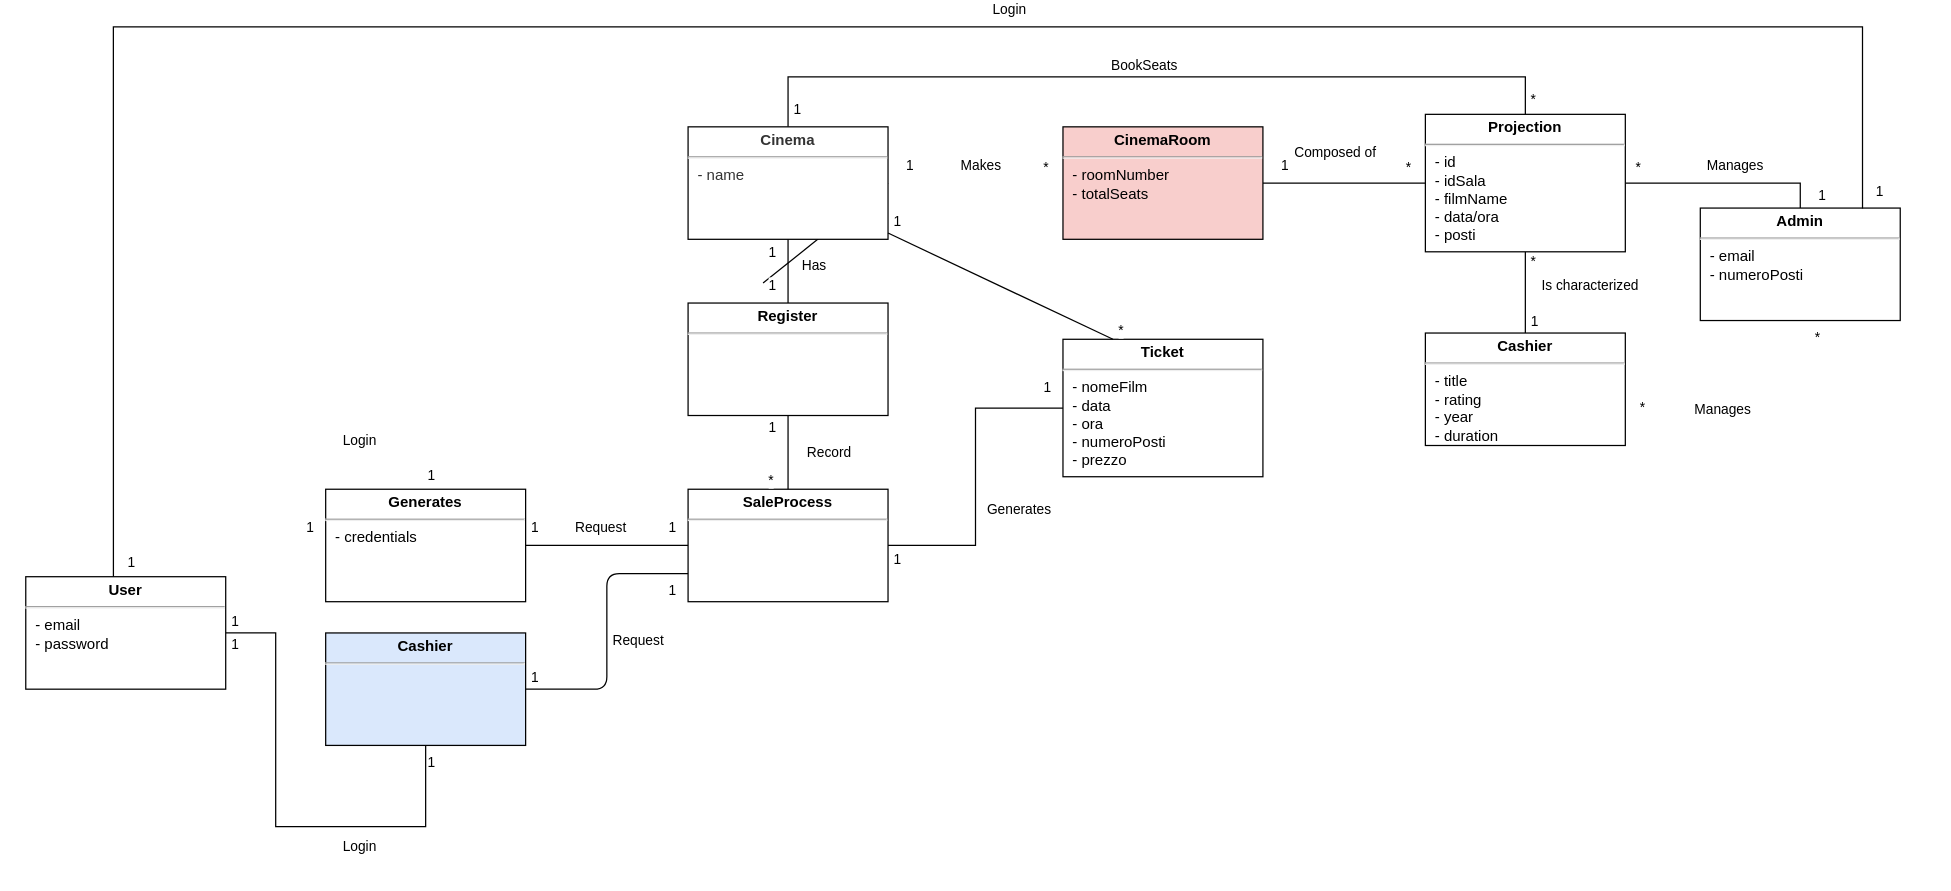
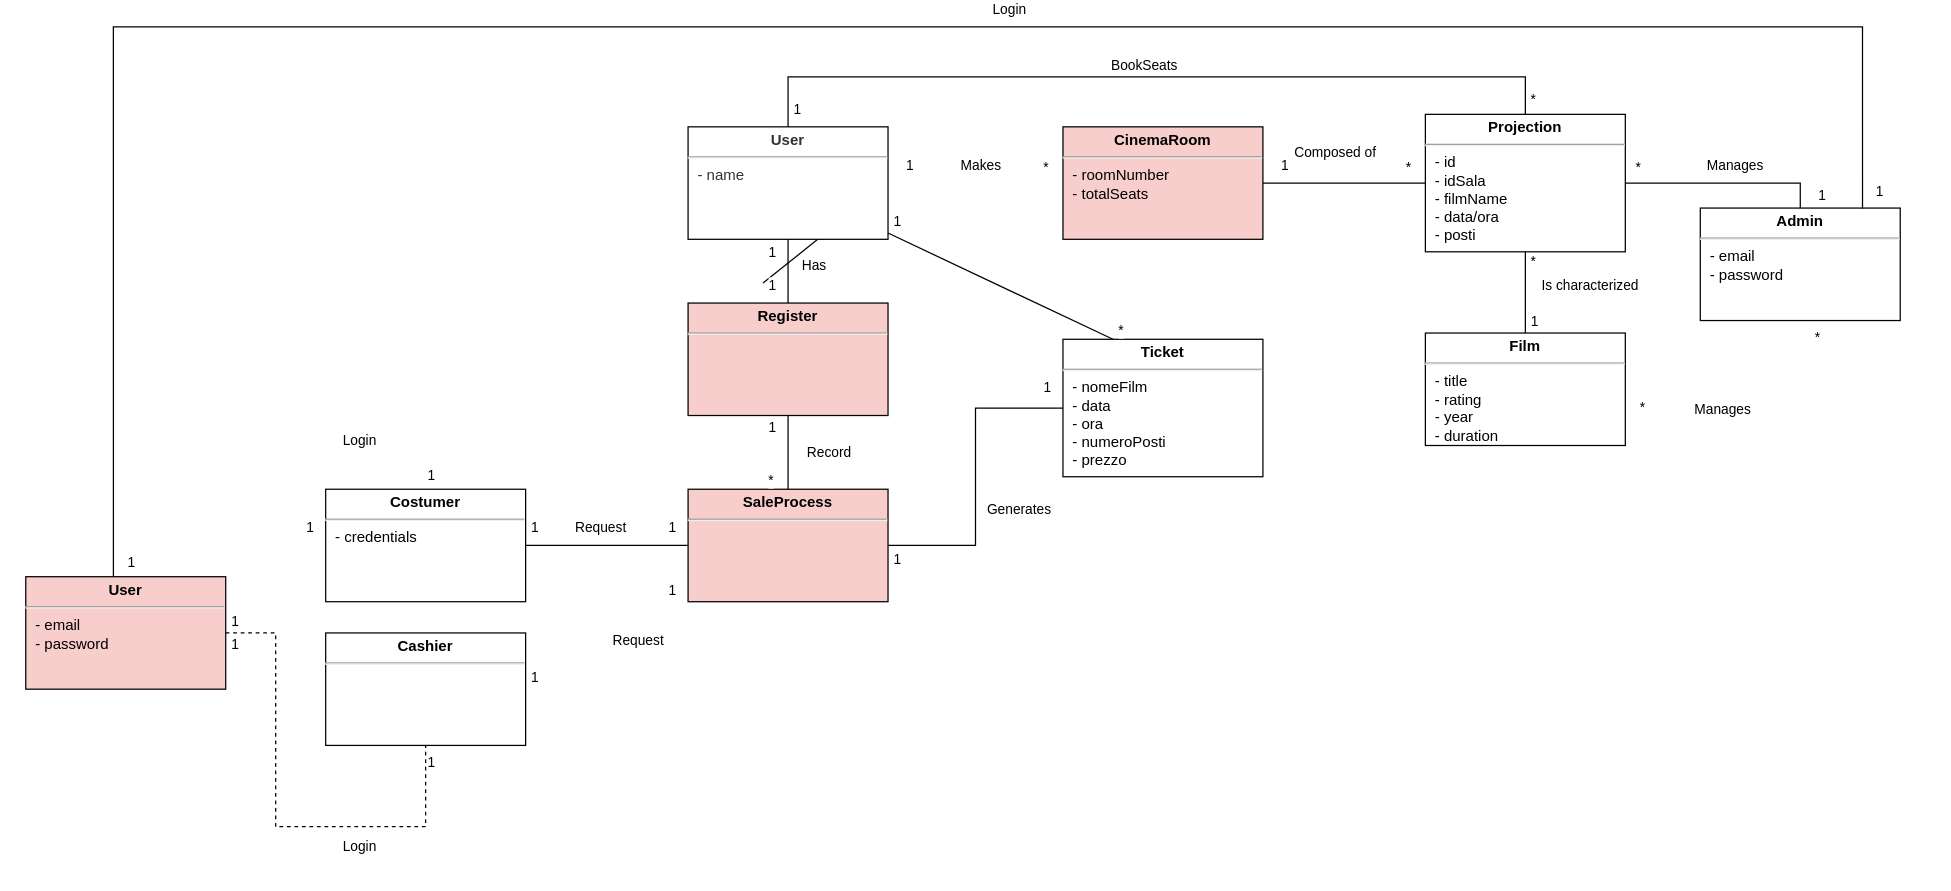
node "Cinema - name": label "Cinema - name" -> "User - name"
node "Admin - email - numeroPosti": label "Admin - email - numeroPosti" -> "Admin - email - password"
node "Register": fillcolor #ffffff -> #f8cecc
node "Cashier - title - rating - year - duration": label "Cashier - title - rating - year - duration" -> "Film - title - rating - year - duration"
node "Generates - credentials": label "Generates - credentials" -> "Costumer - credentials"
node "SaleProcess": fillcolor #ffffff -> #f8cecc
edge "SaleProcess" -- "Cashier": removed
node "User - email - password": fillcolor #ffffff -> #f8cecc
node "Cashier": fillcolor #dae8fc -> #ffffff
edge "User - email - password" -- "Cashier": style solid -> dashed
